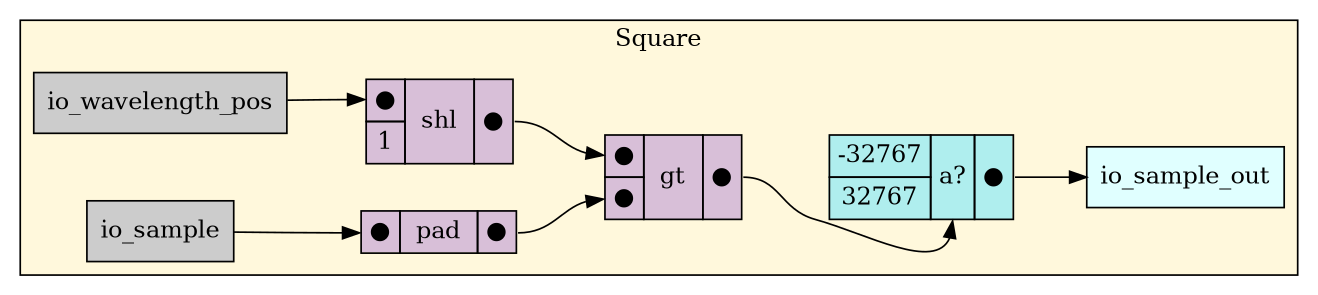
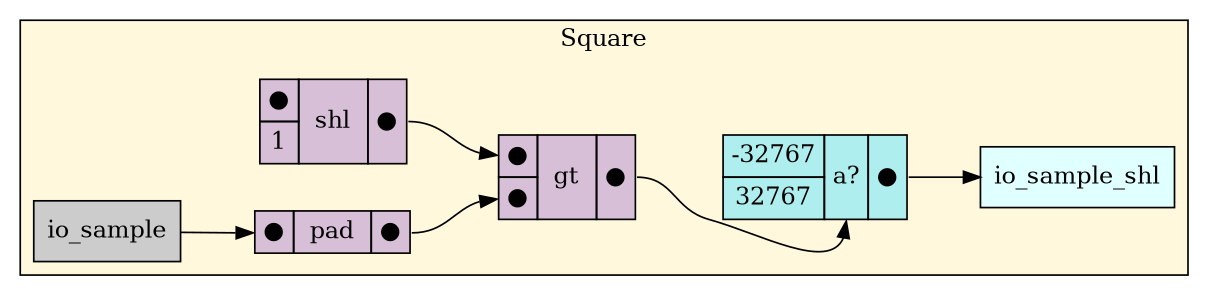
node "io_wavelength_pos": removed
node "io_sample_out": label "io_sample_out" -> "io_sample_shl"
